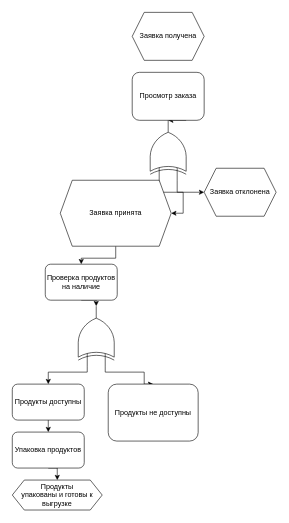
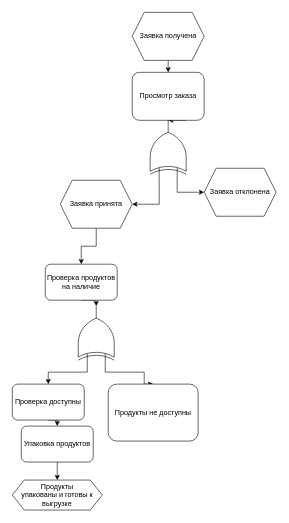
edge "Заявка получена" -> "Просмотр заказа": added
node "Заявка принята": size 111x66 -> 72x48
node "Продукты доступны": label "Продукты доступны" -> "Проверка доступны"
node "Упаковка продуктов": moved (48, 450) -> (57, 444)
